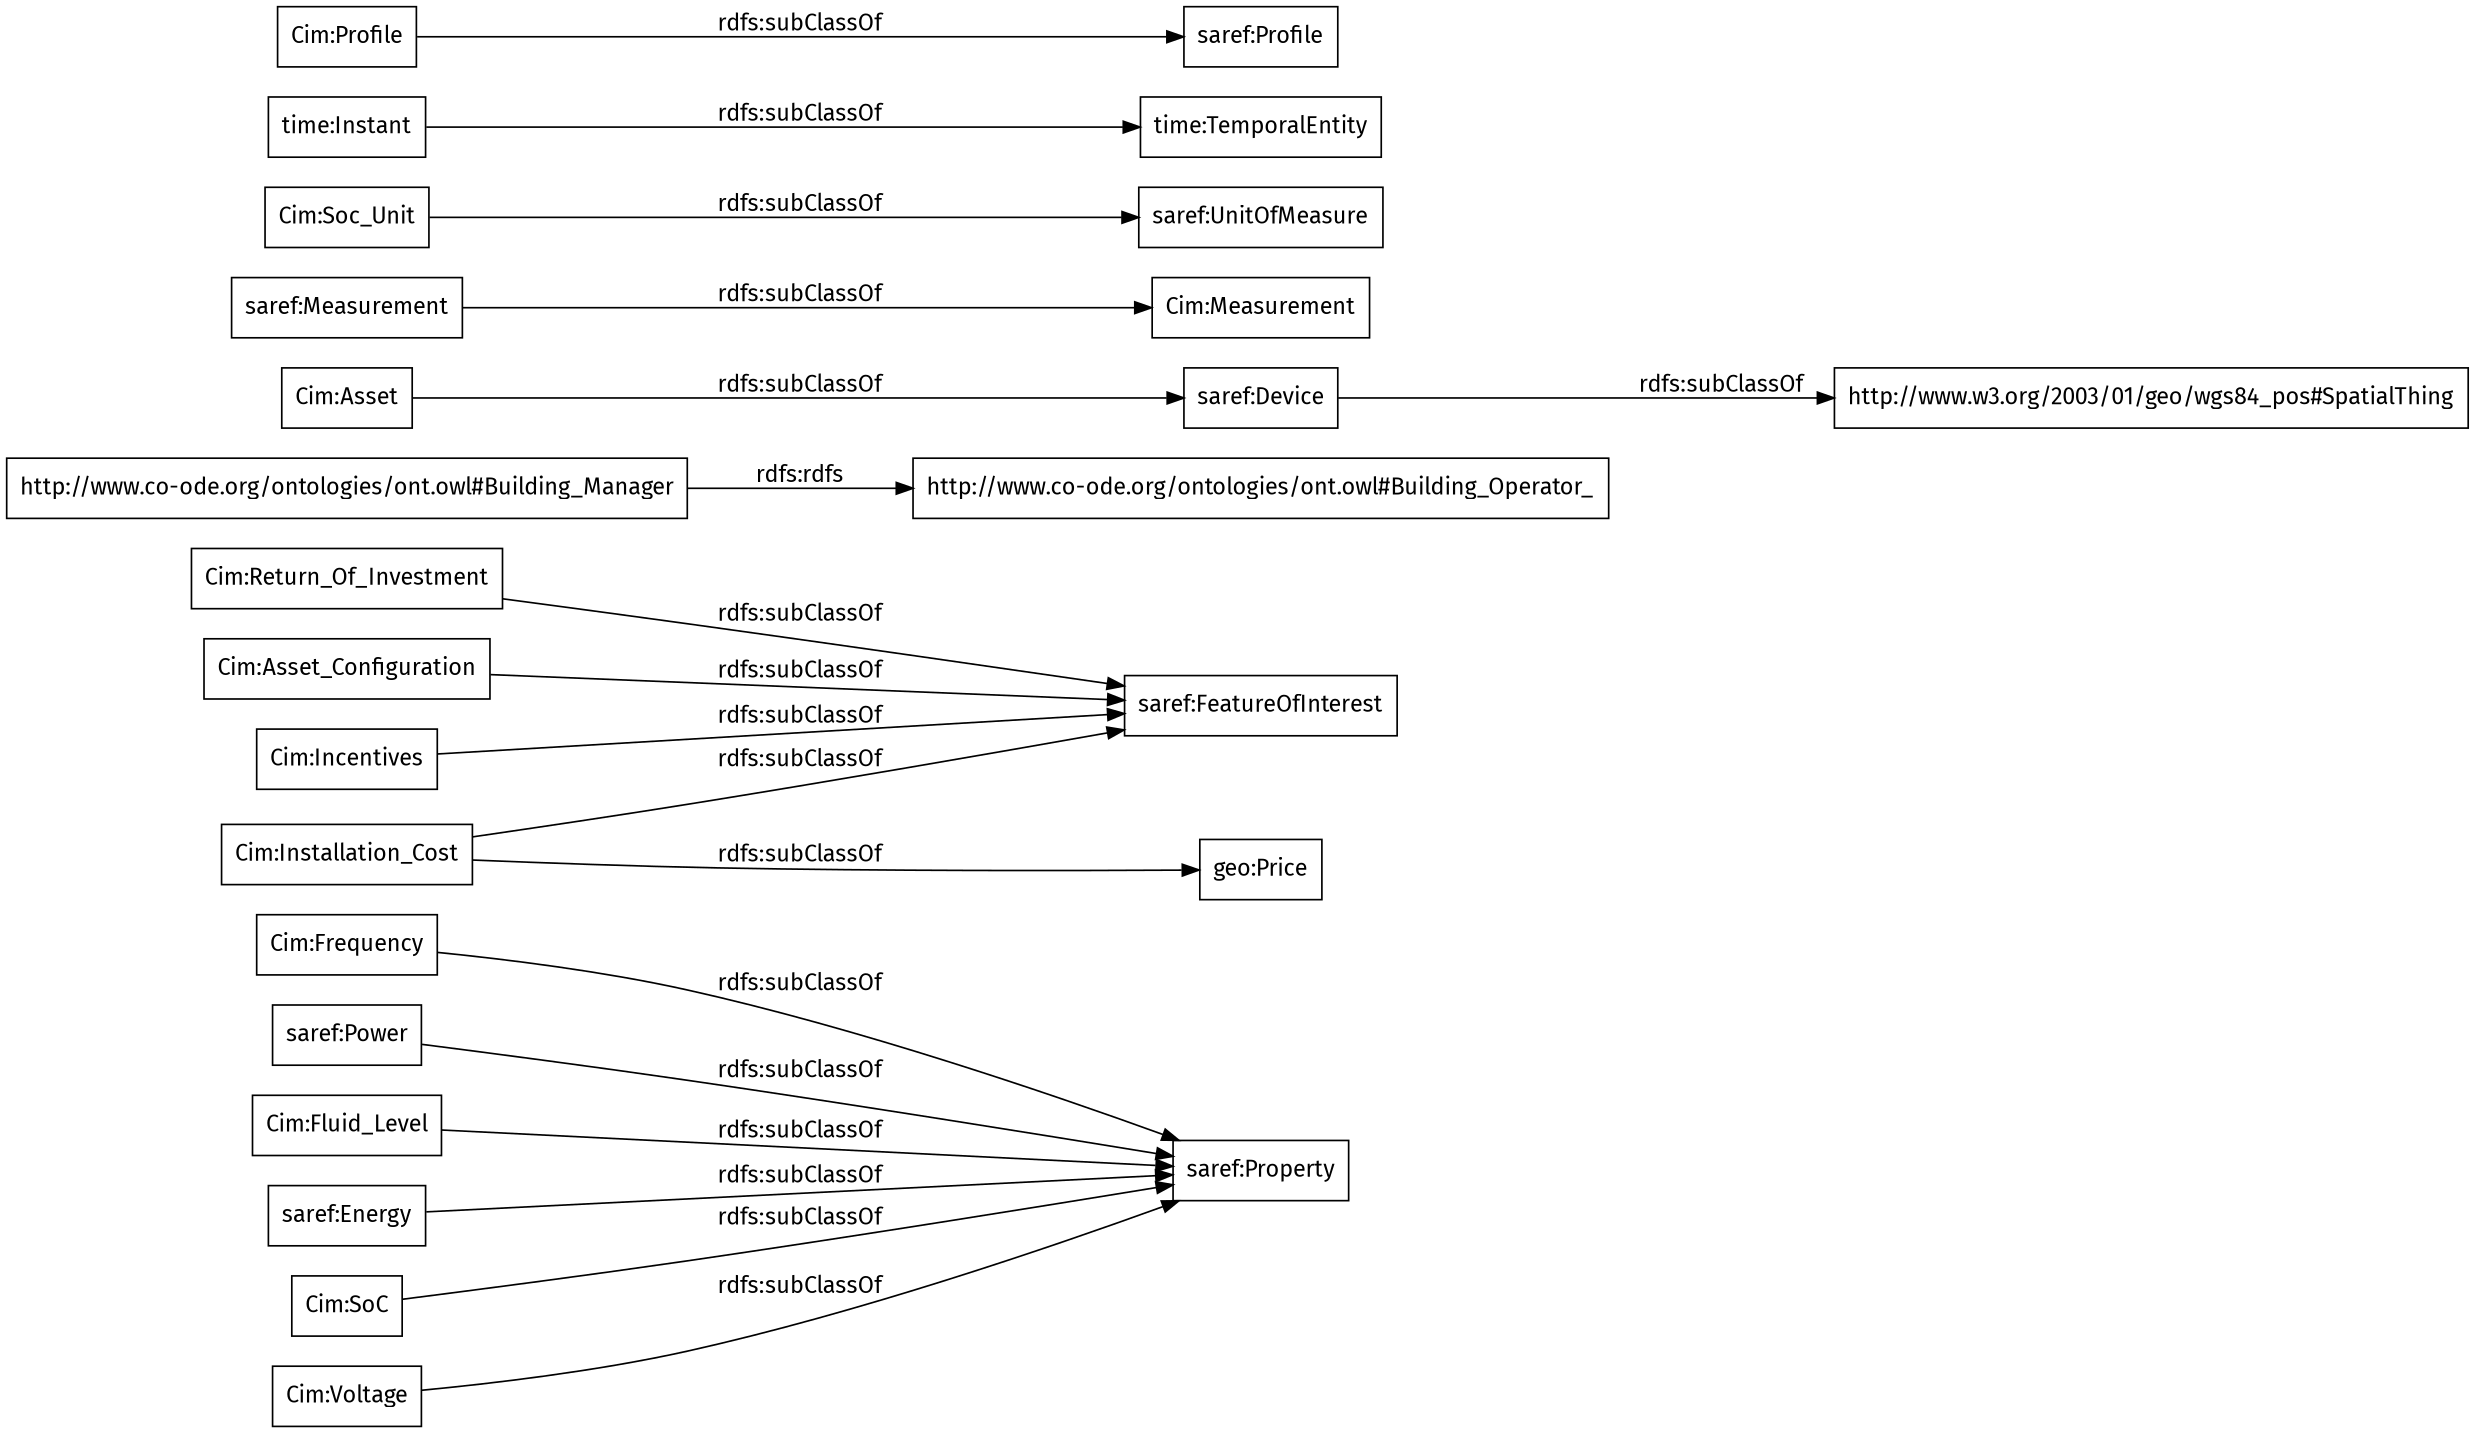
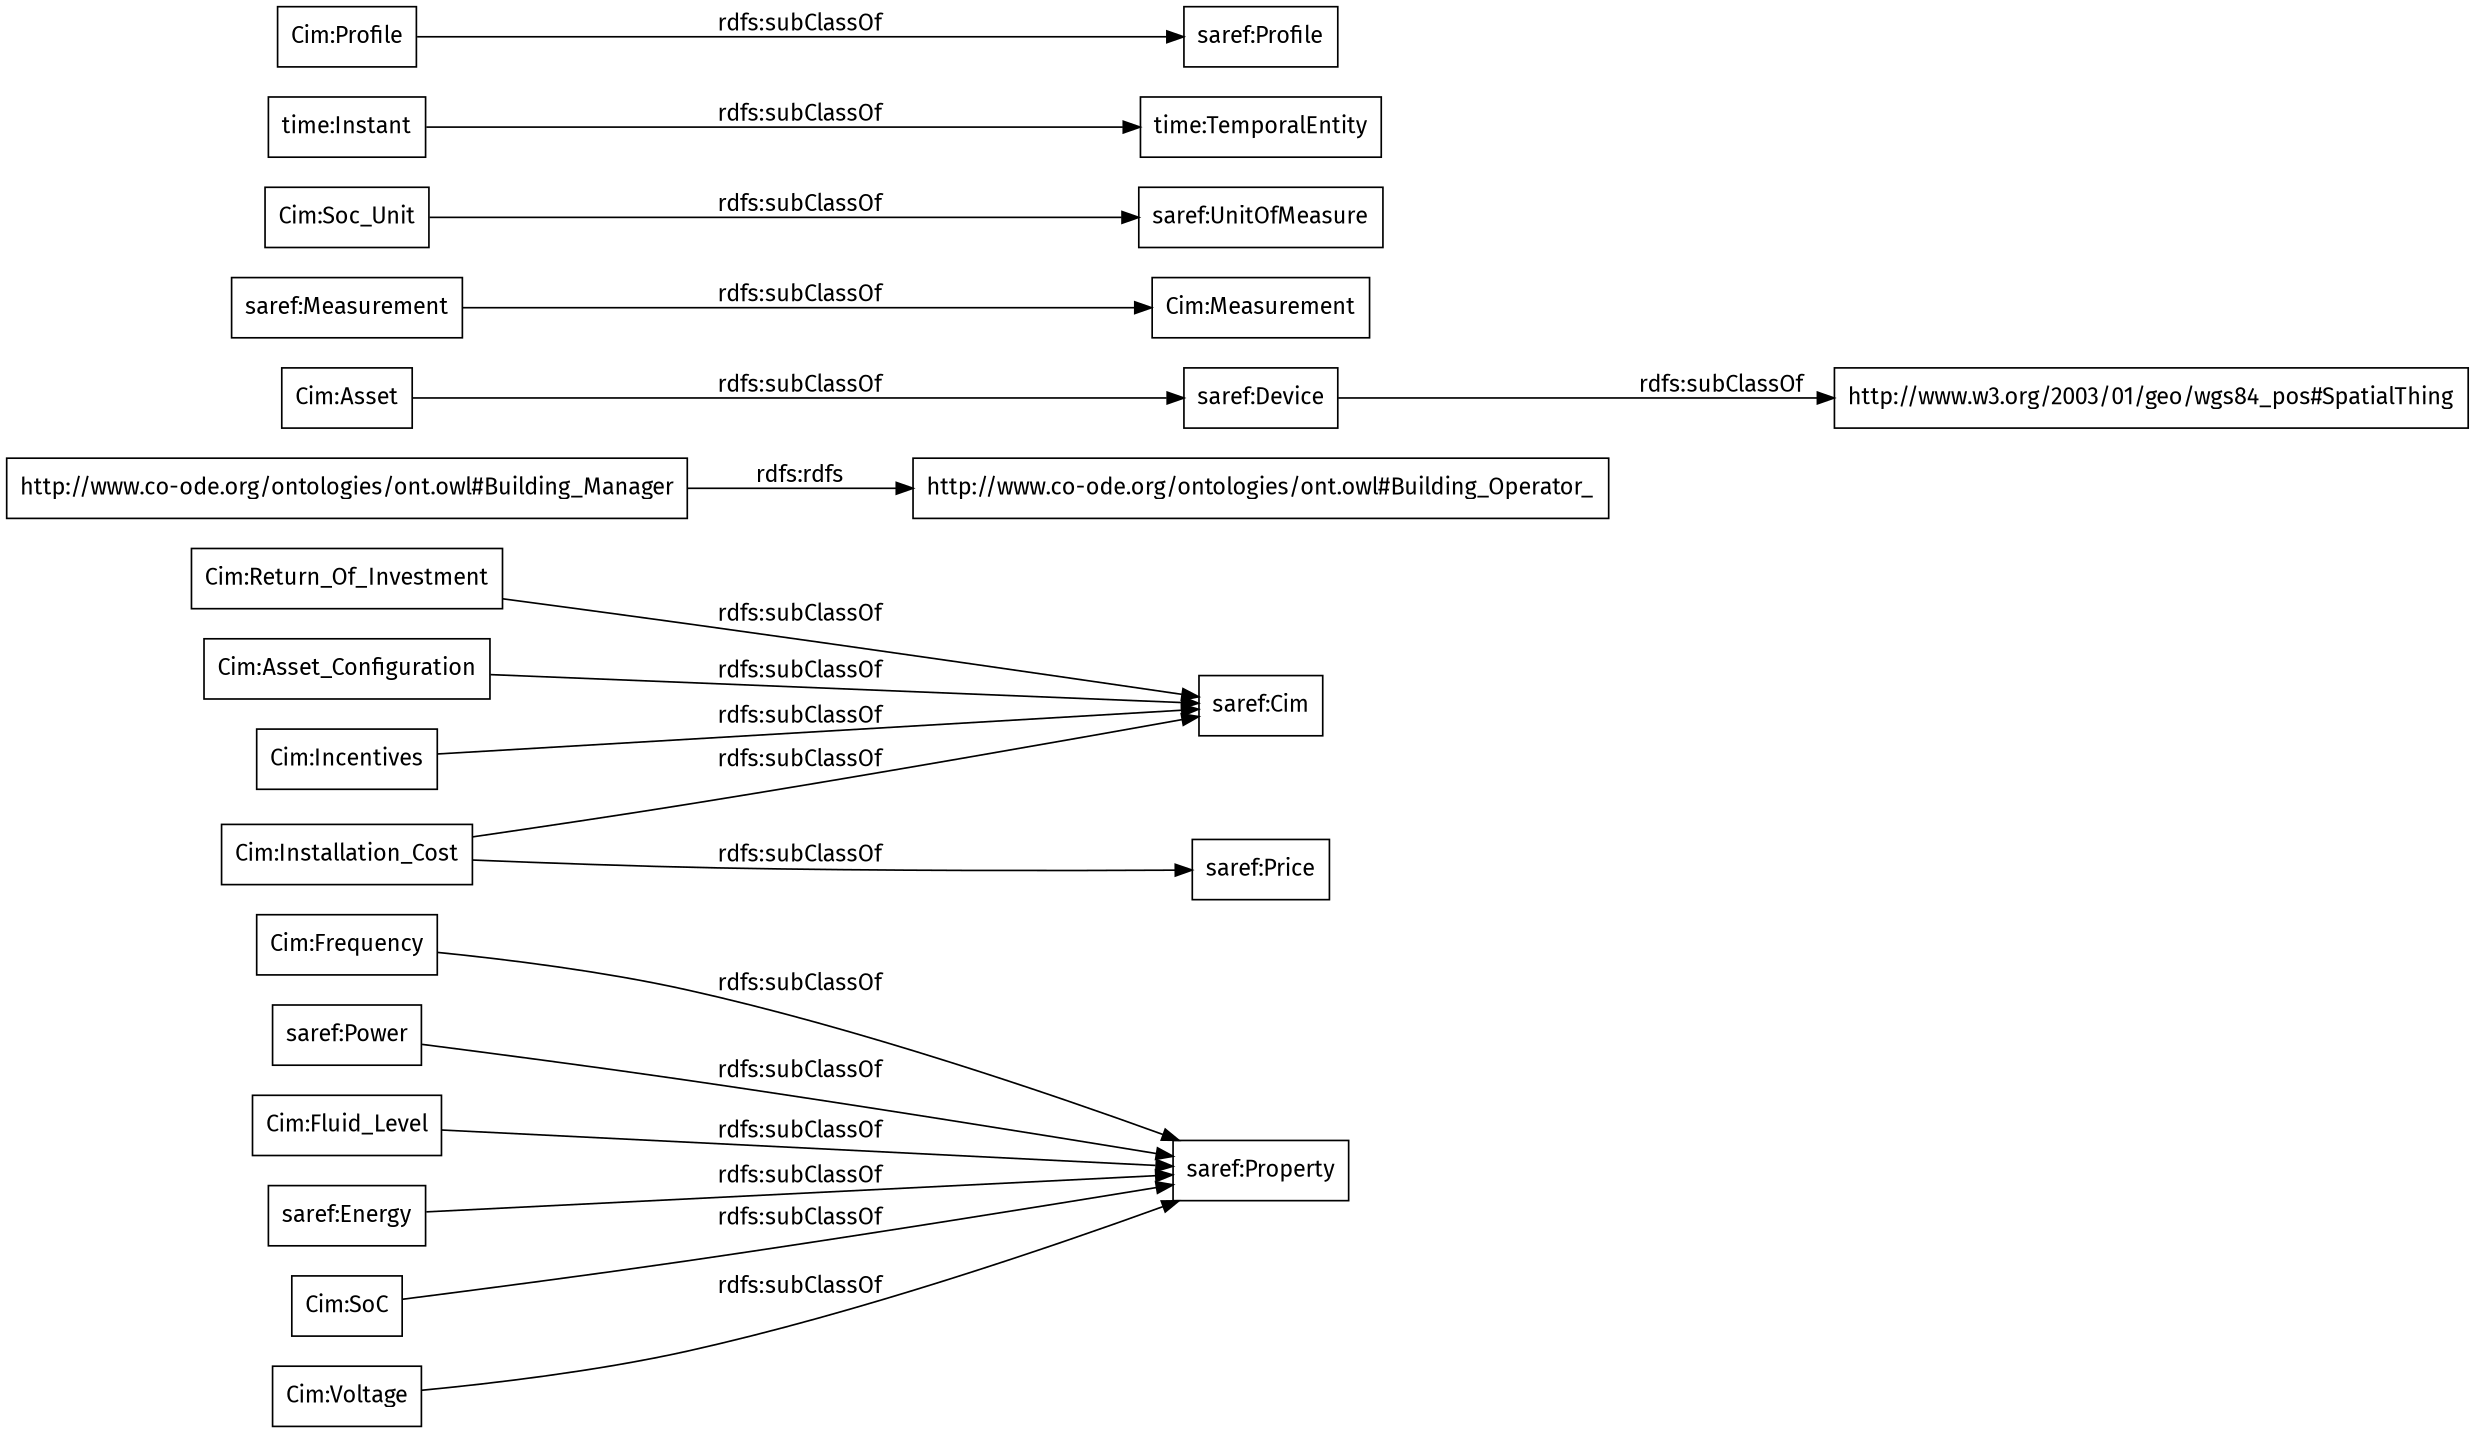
node "saref:FeatureOfInterest": label "saref:FeatureOfInterest" -> "saref:Cim"
node "geo:Price": label "geo:Price" -> "saref:Price"
